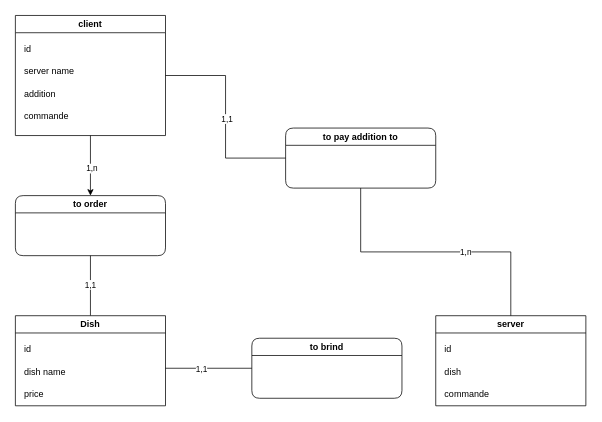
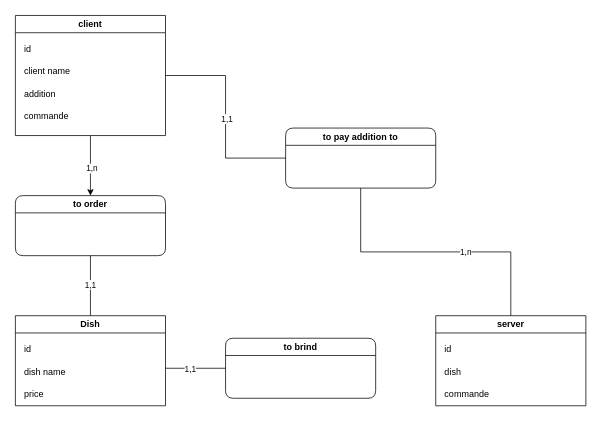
node "server name": label "server name" -> "client name"
node "to brind": moved (327, 368) -> (300, 368)
